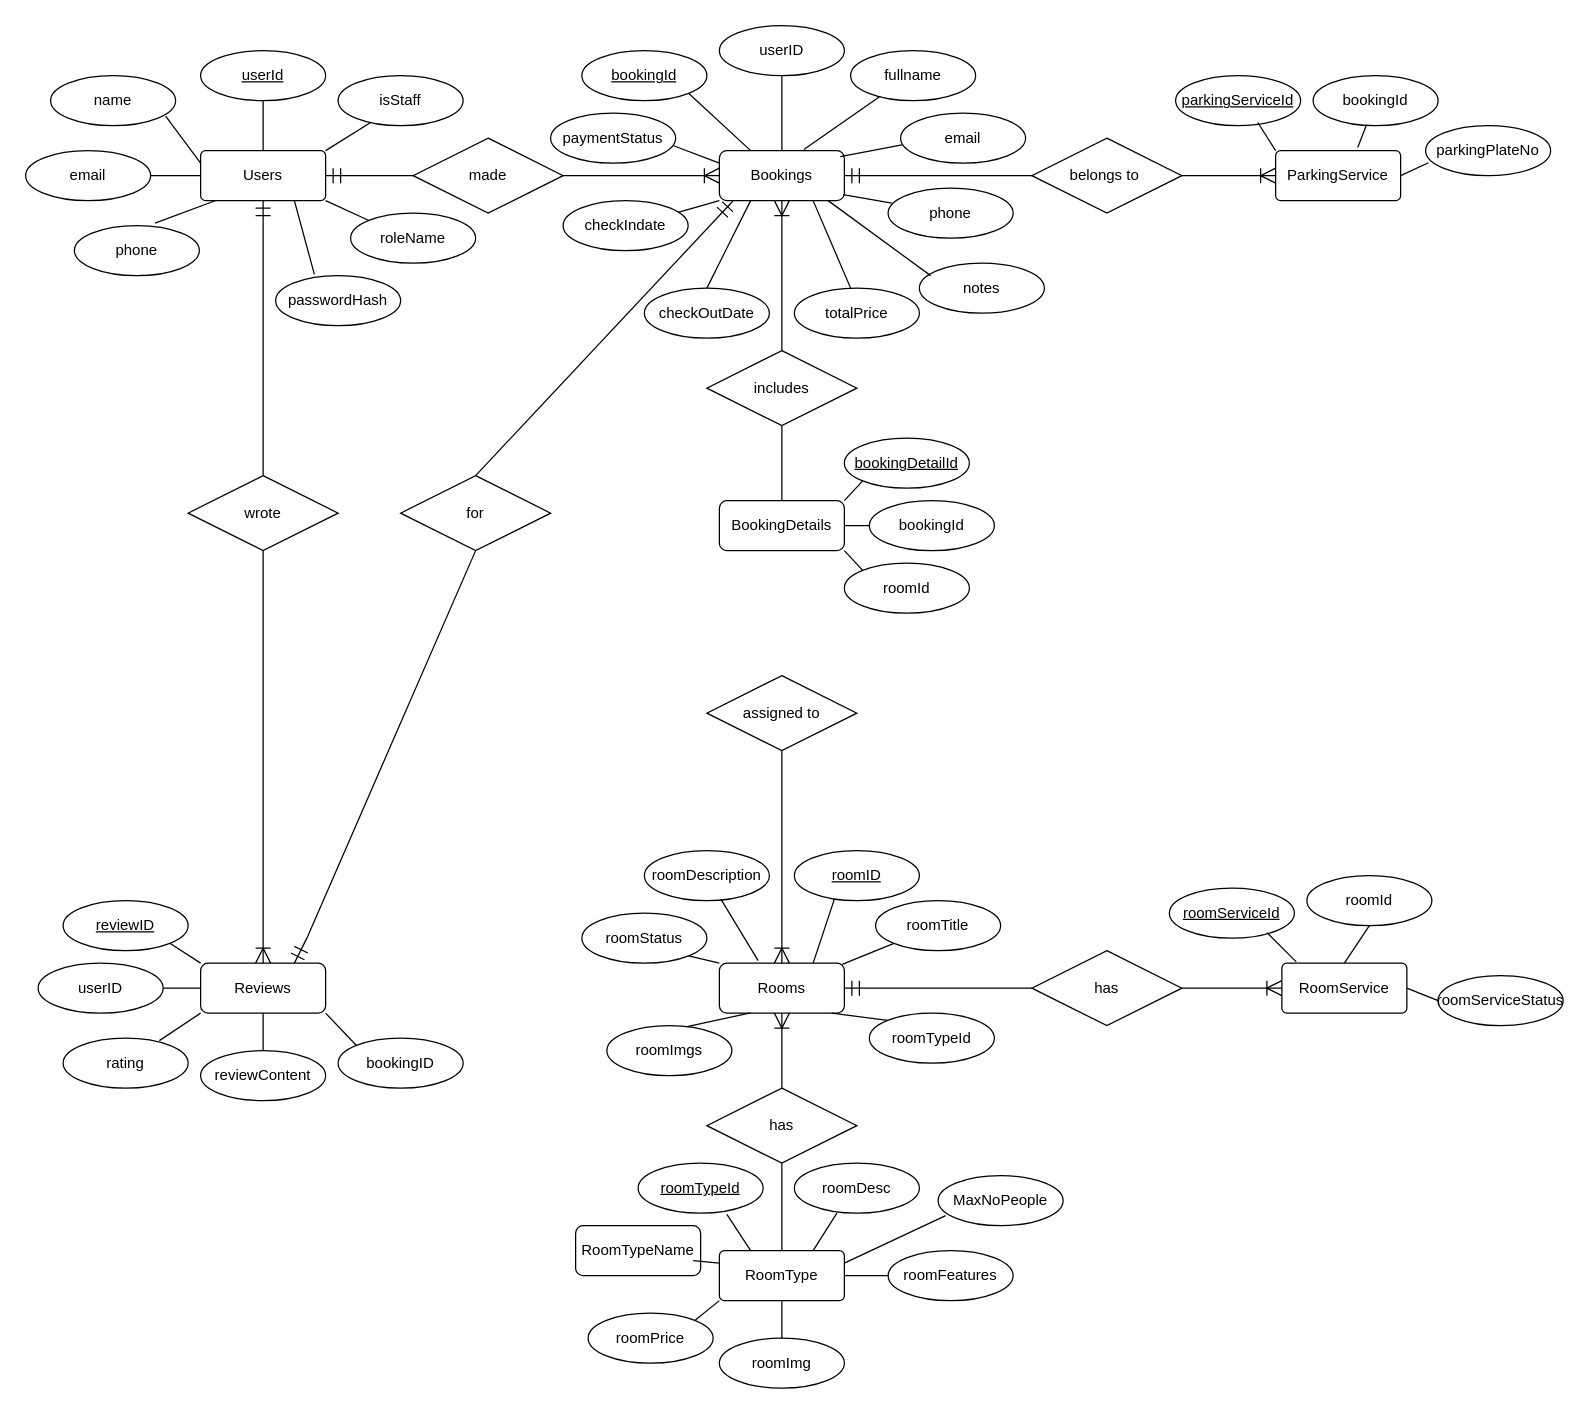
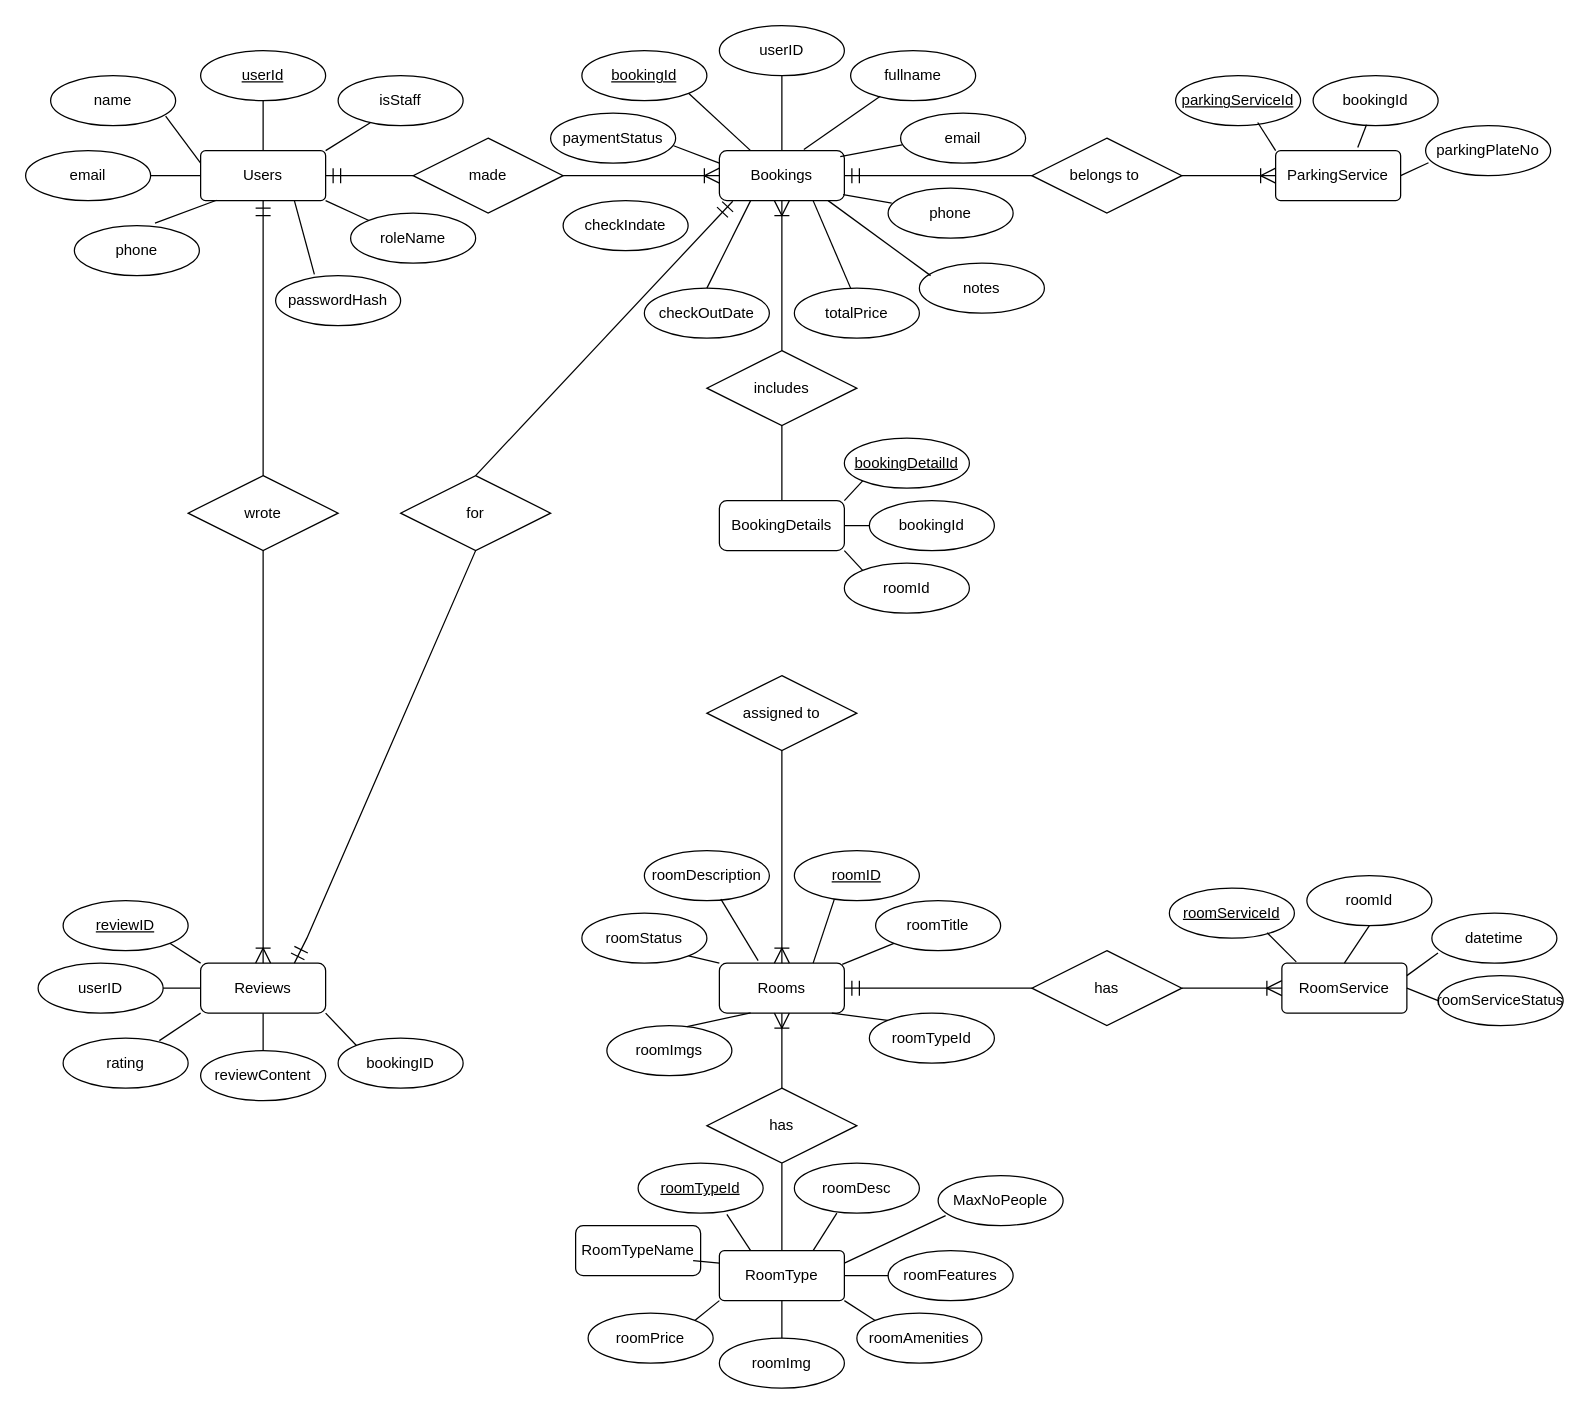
edge "Bookings" -- "checkIndate": removed
node "datetime": added
edge "datetime" -- "RoomService": added
edge "RoomType" -- "roomAmenities": added
node "roomAmenities": added
